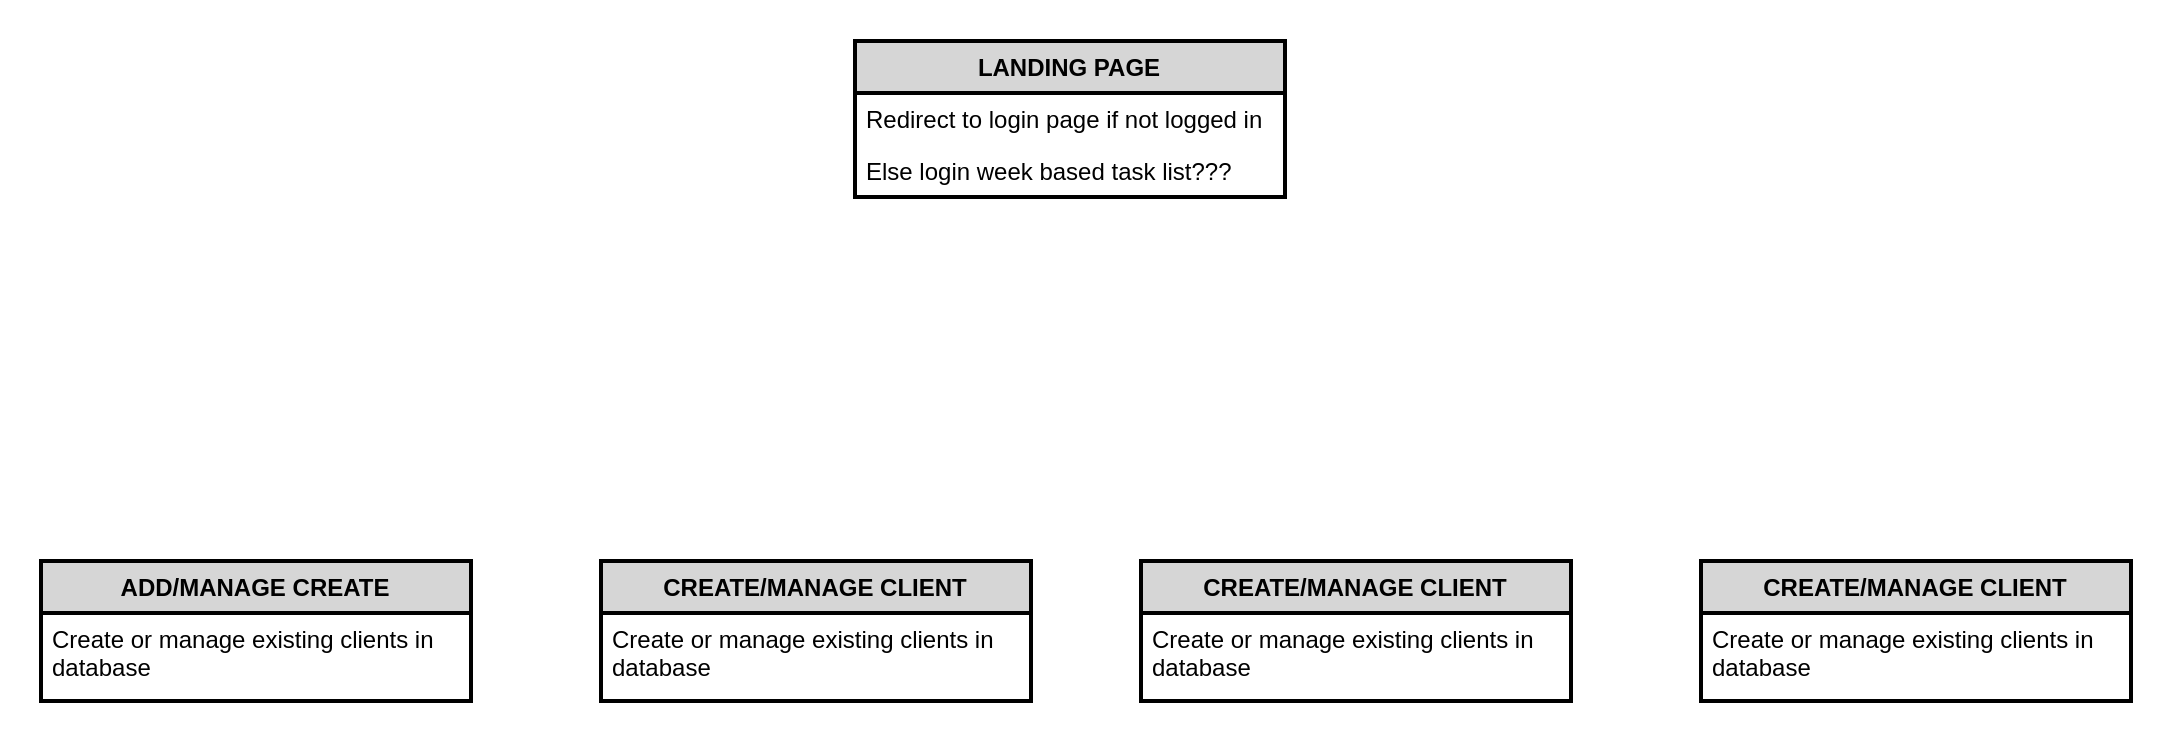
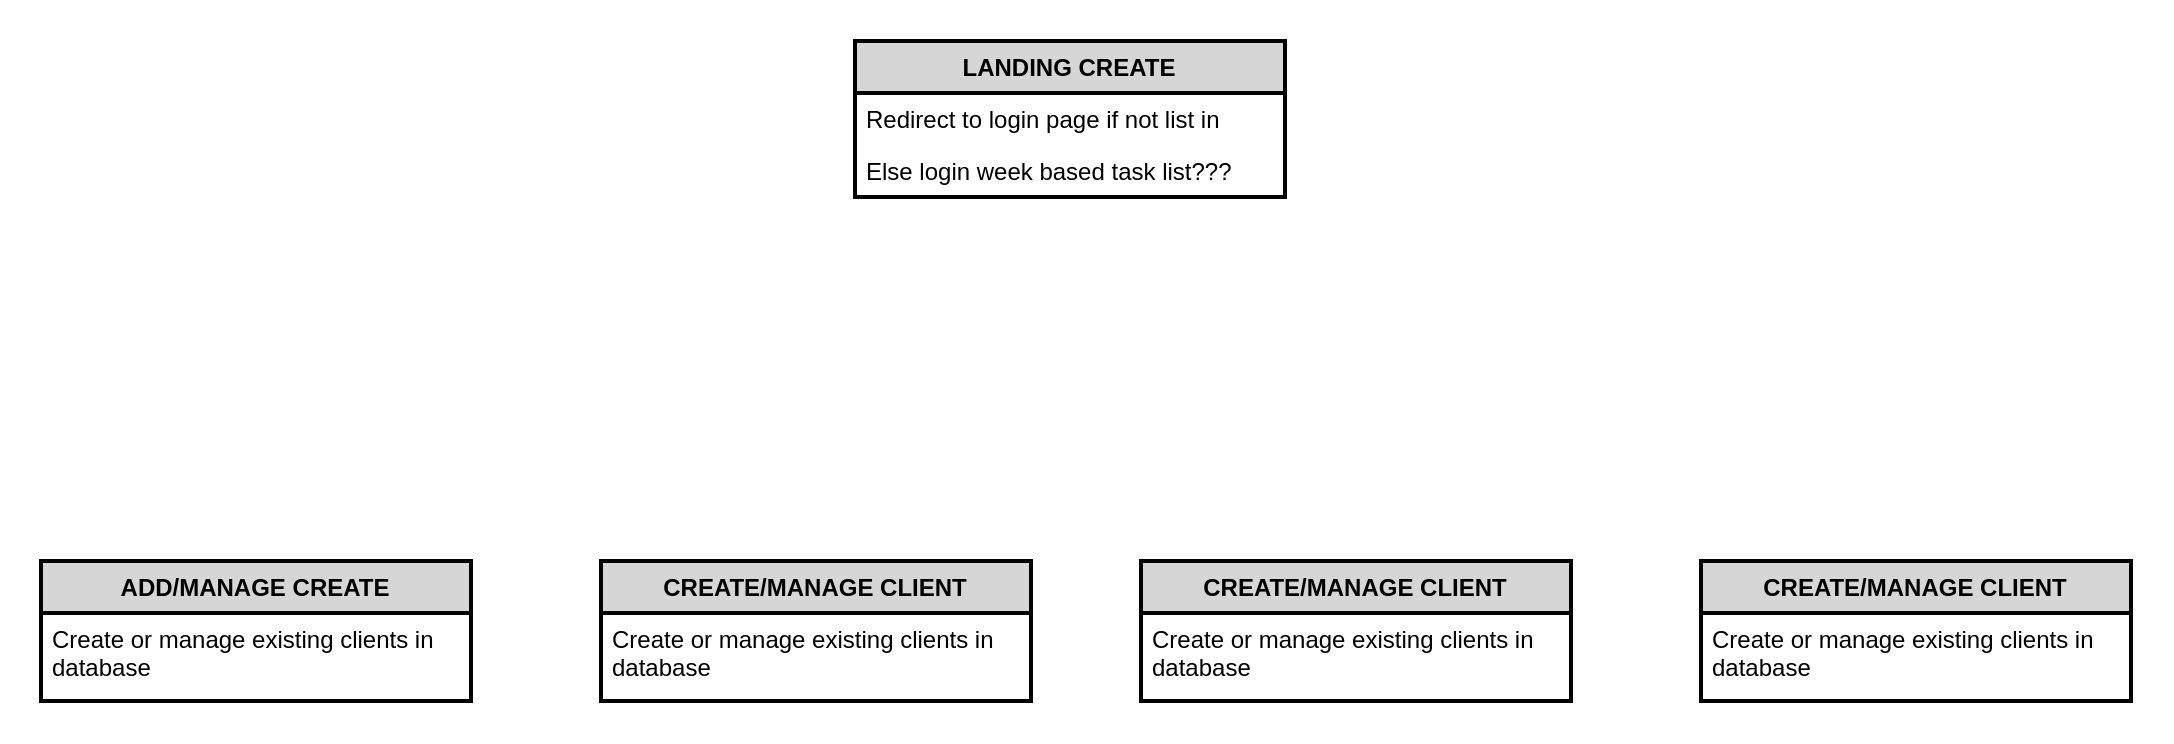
node "LANDING PAGE": label "LANDING PAGE" -> "LANDING CREATE"
node "Redirect to login page if not logged in": label "Redirect to login page if not logged in" -> "Redirect to login page if not list in"
